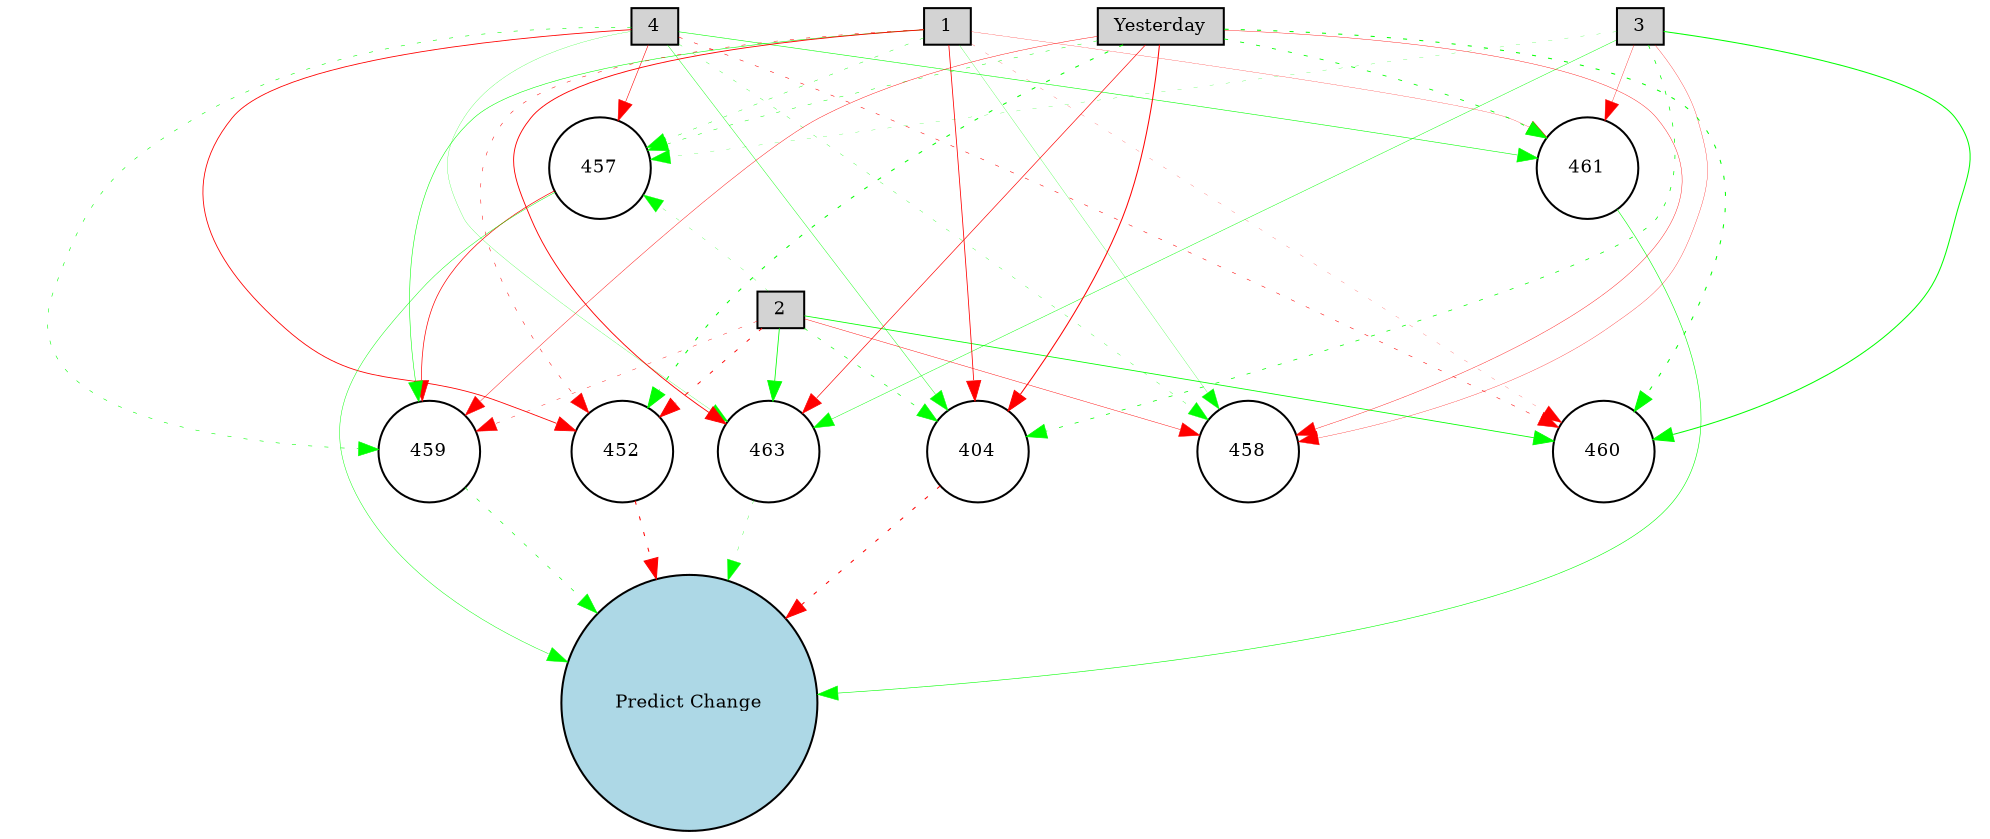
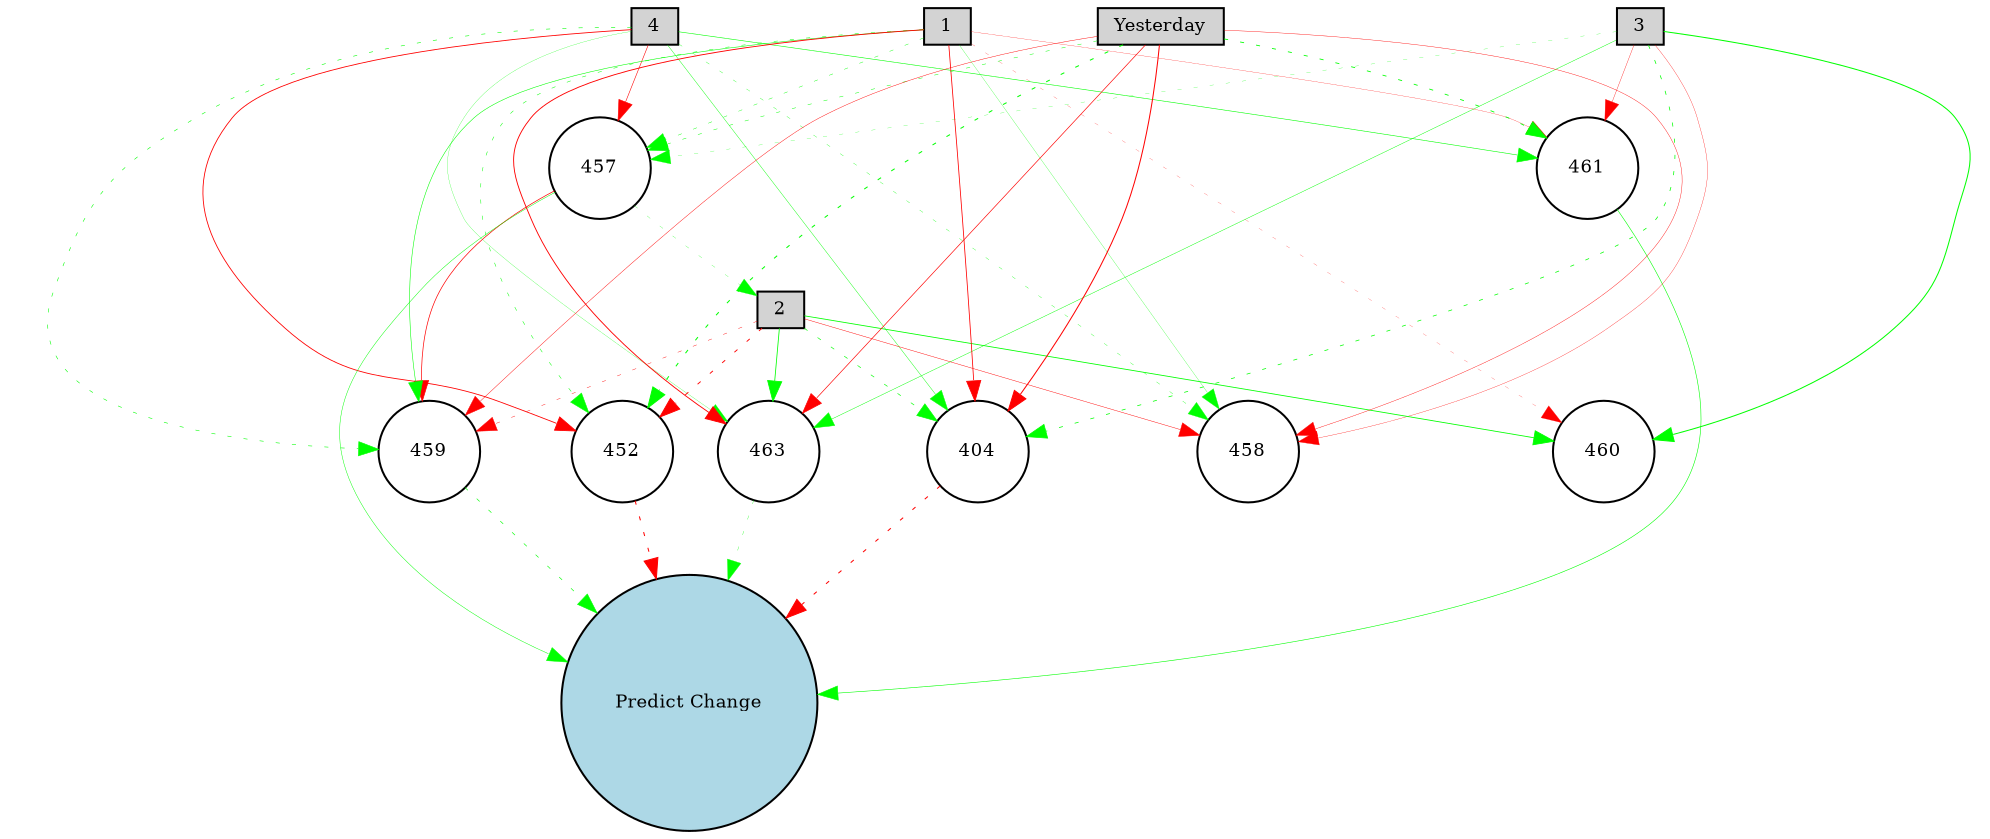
edge "Yesterday" -> "460": removed
edge "1" -> "452": color red -> green
edge "4" -> "460": removed
edge "2" -> "457": reversed
